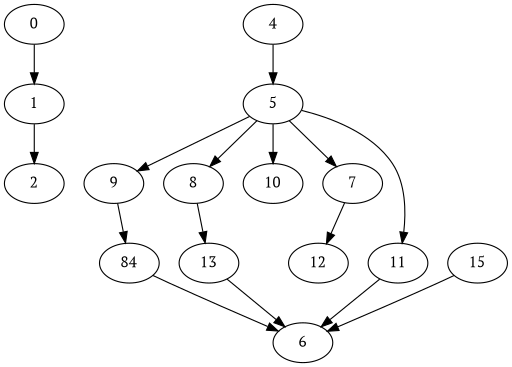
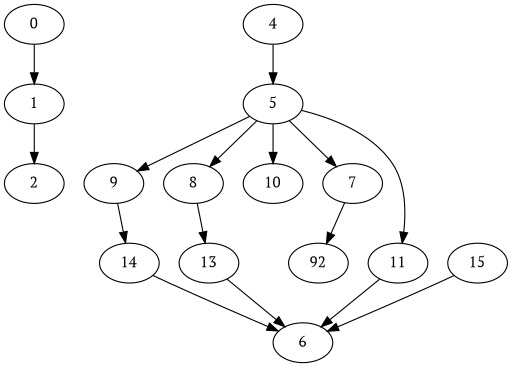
node "84": label "84" -> "14"
node "12": label "12" -> "92"
